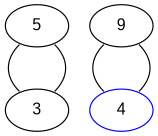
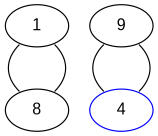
node "5": label "5" -> "1"
node "3": label "3" -> "8"
